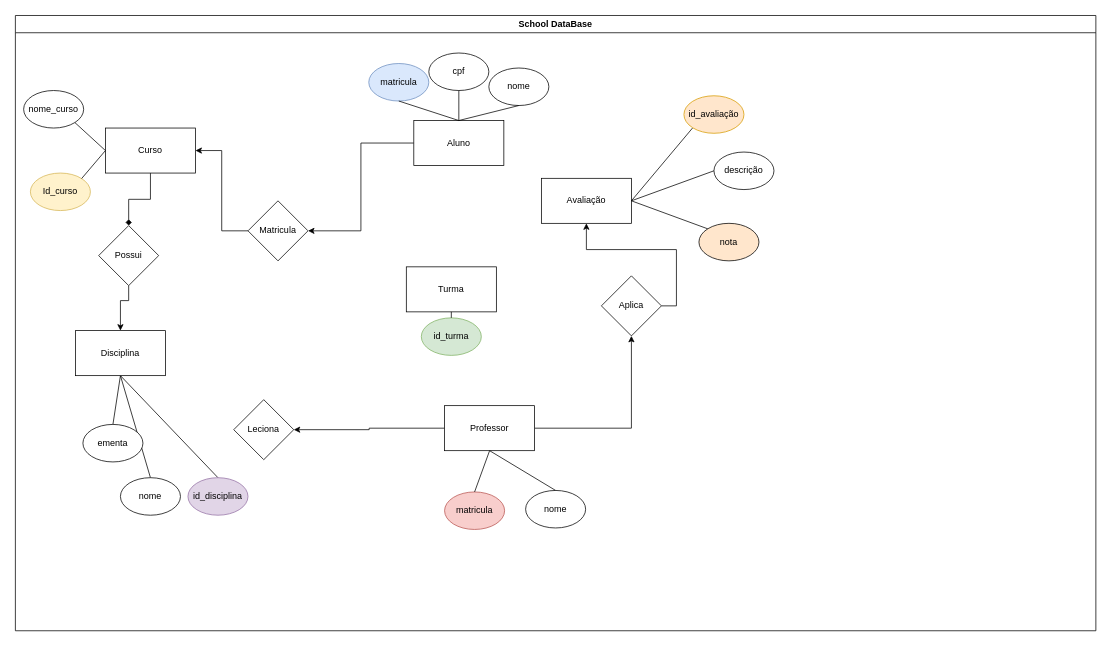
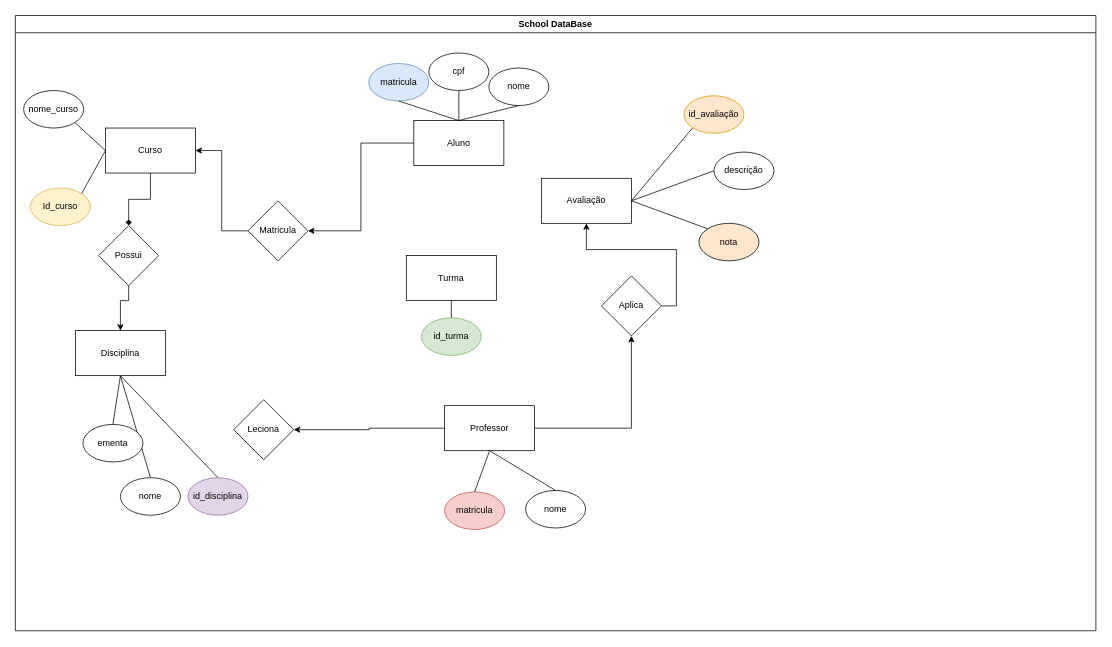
node "Id_curso": moved (60, 192) -> (60, 207)
node "Turma": moved (451, 289) -> (451, 278)
